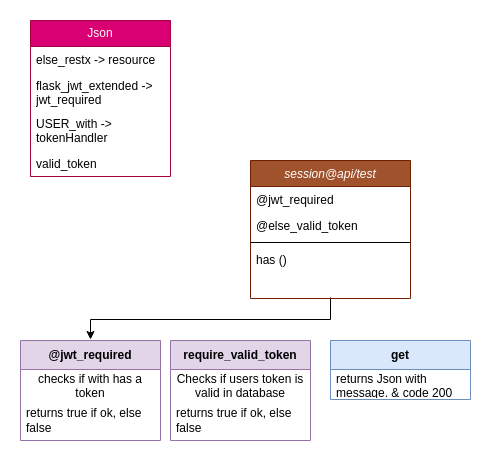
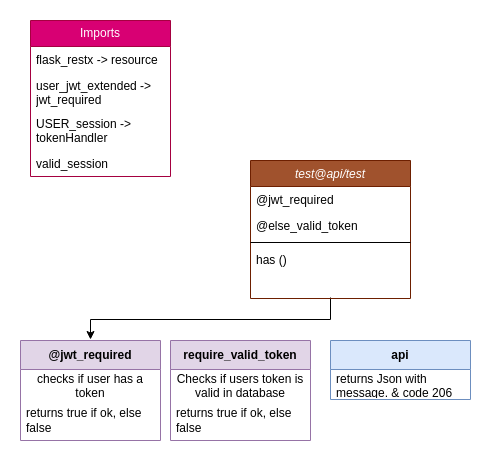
node "Json": label "Json" -> "Imports"
node "else_restx -> resource": label "else_restx -> resource" -> "flask_restx -> resource"
node "flask_jwt_extended -> jwt_required": label "flask_jwt_extended -> jwt_required" -> "user_jwt_extended -> jwt_required"
node "USER_with -> tokenHandler": label "USER_with -> tokenHandler" -> "USER_session -> tokenHandler"
node "valid_token": label "valid_token" -> "valid_session"
node "session@api/test": label "session@api/test" -> "test@api/test"
node "get": label "get" -> "api"
node "returns Json with message. & code 200": label "returns Json with message. & code 200" -> "returns Json with message. & code 206"
node "checks if with has a token": label "checks if with has a token" -> "checks if user has a token"
